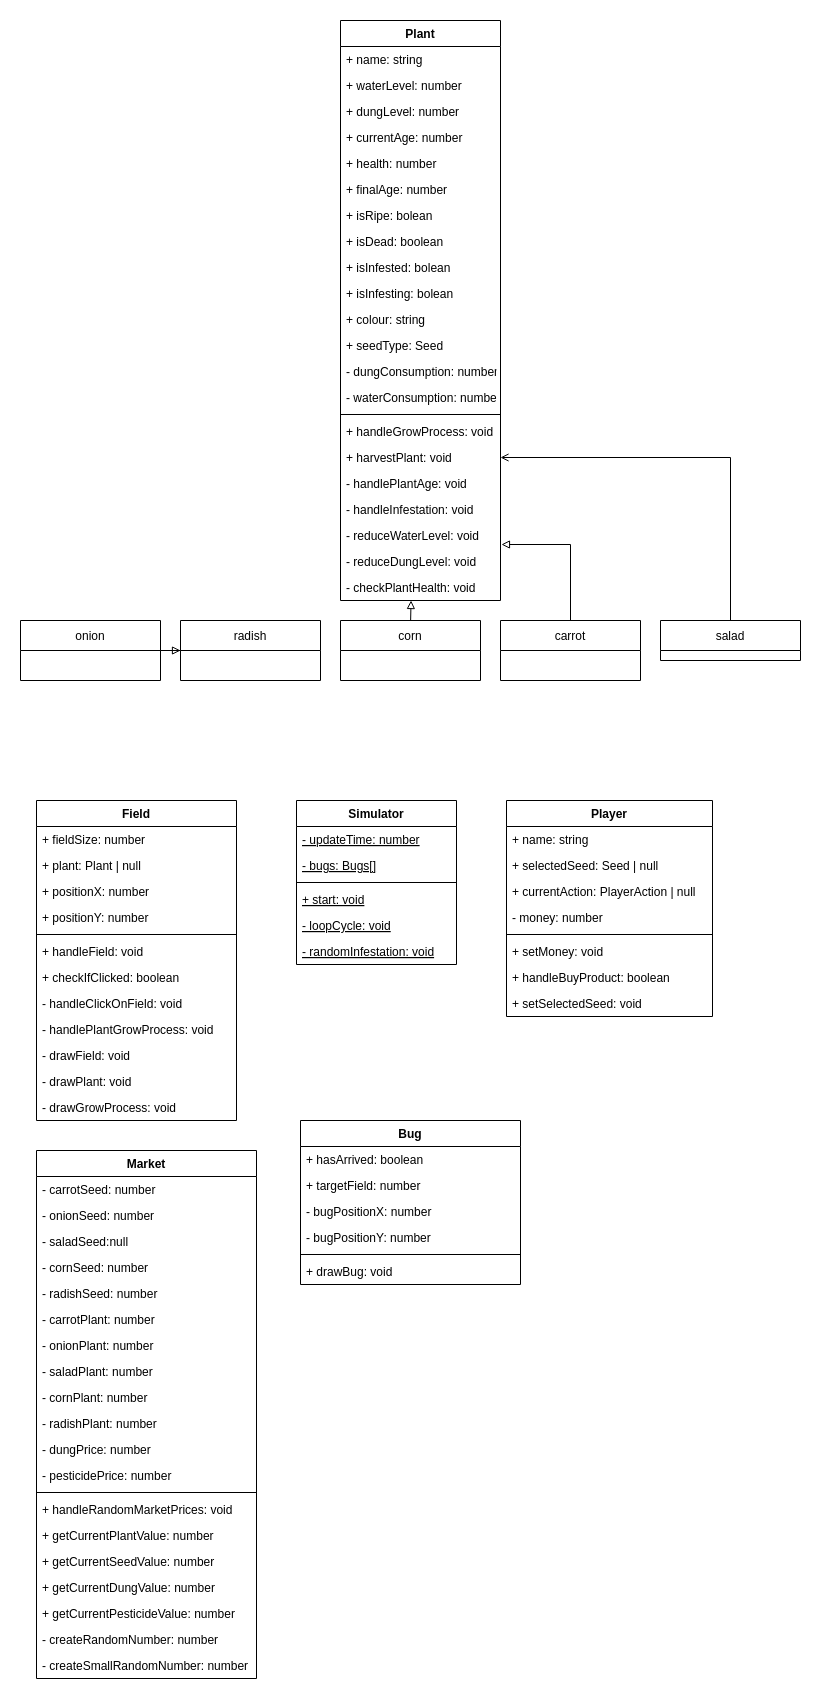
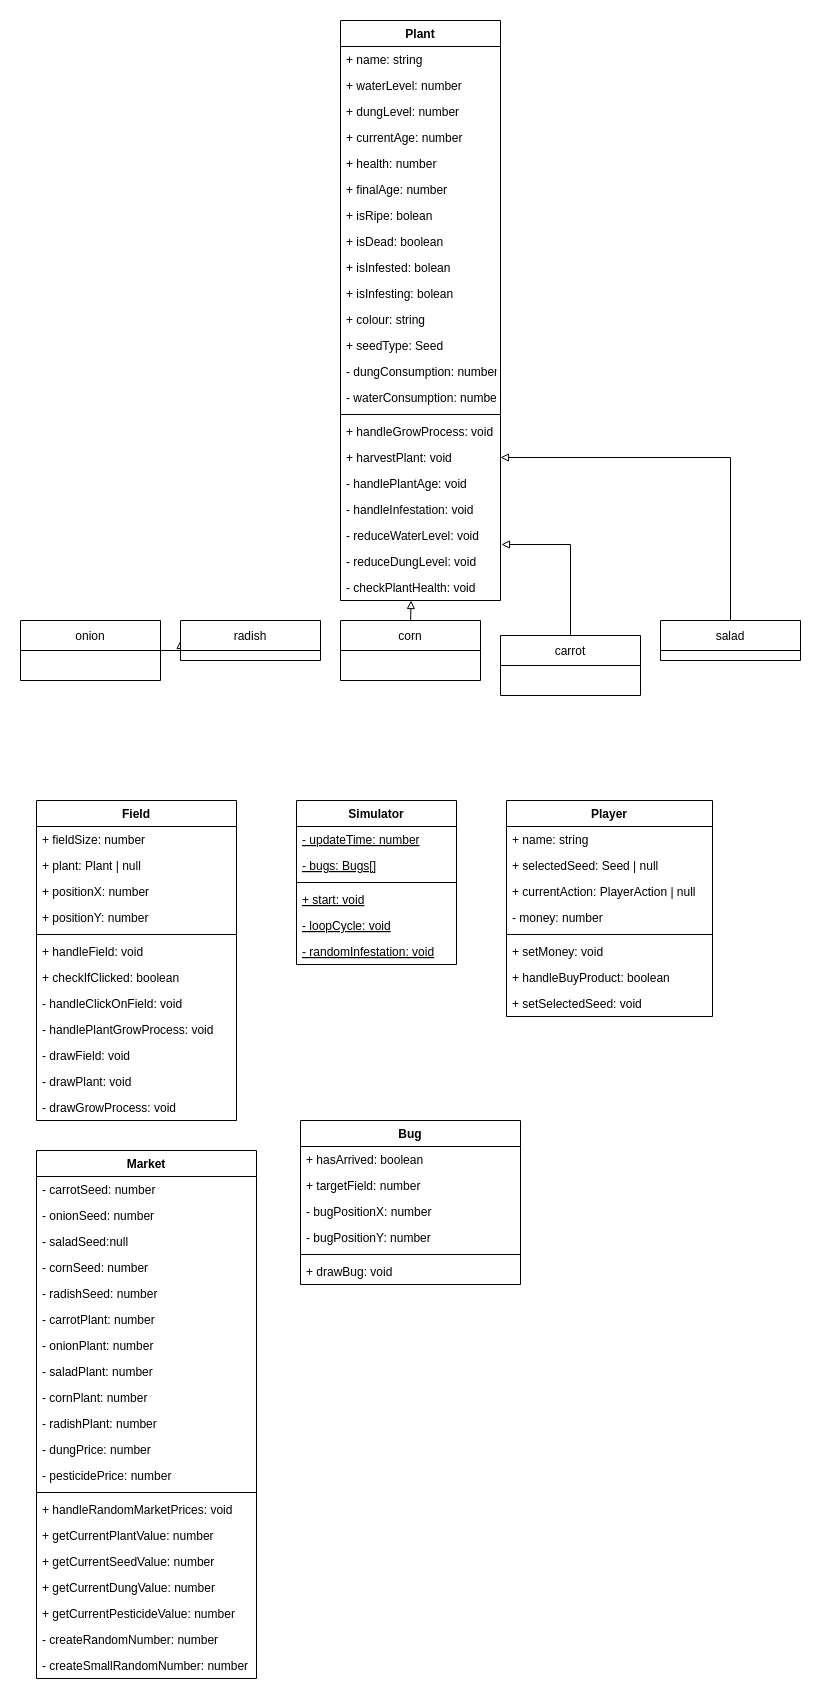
edge "salad" -> "+ harvestPlant: void": arrowhead open -> block
node "radish": size 140x60 -> 140x40
node "carrot": moved (571, 651) -> (571, 666)
